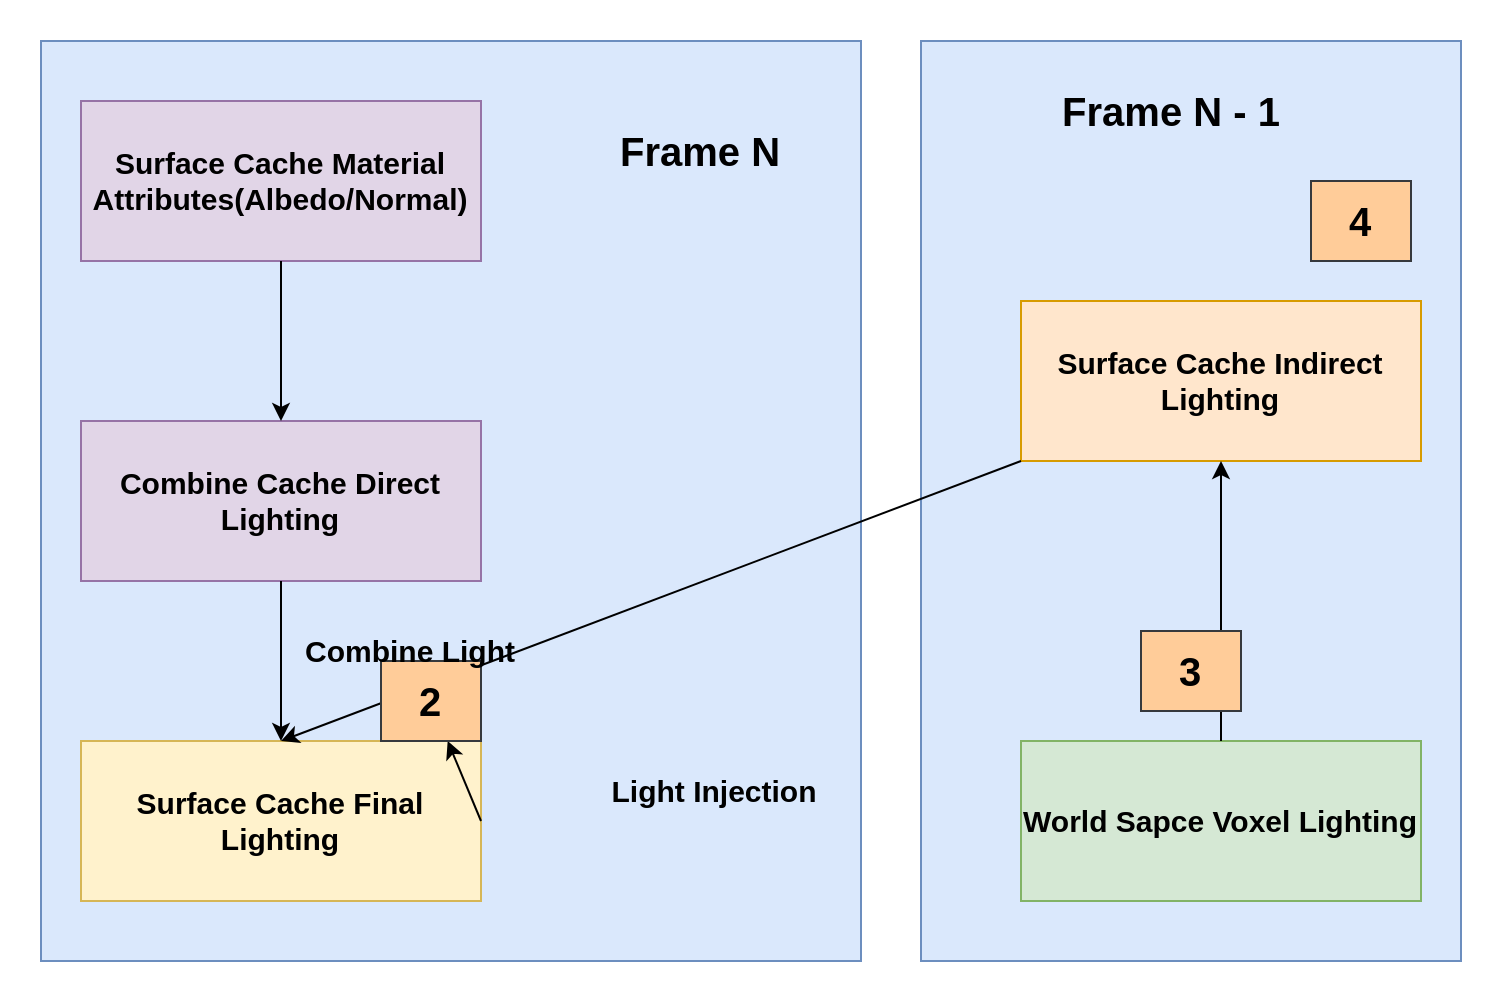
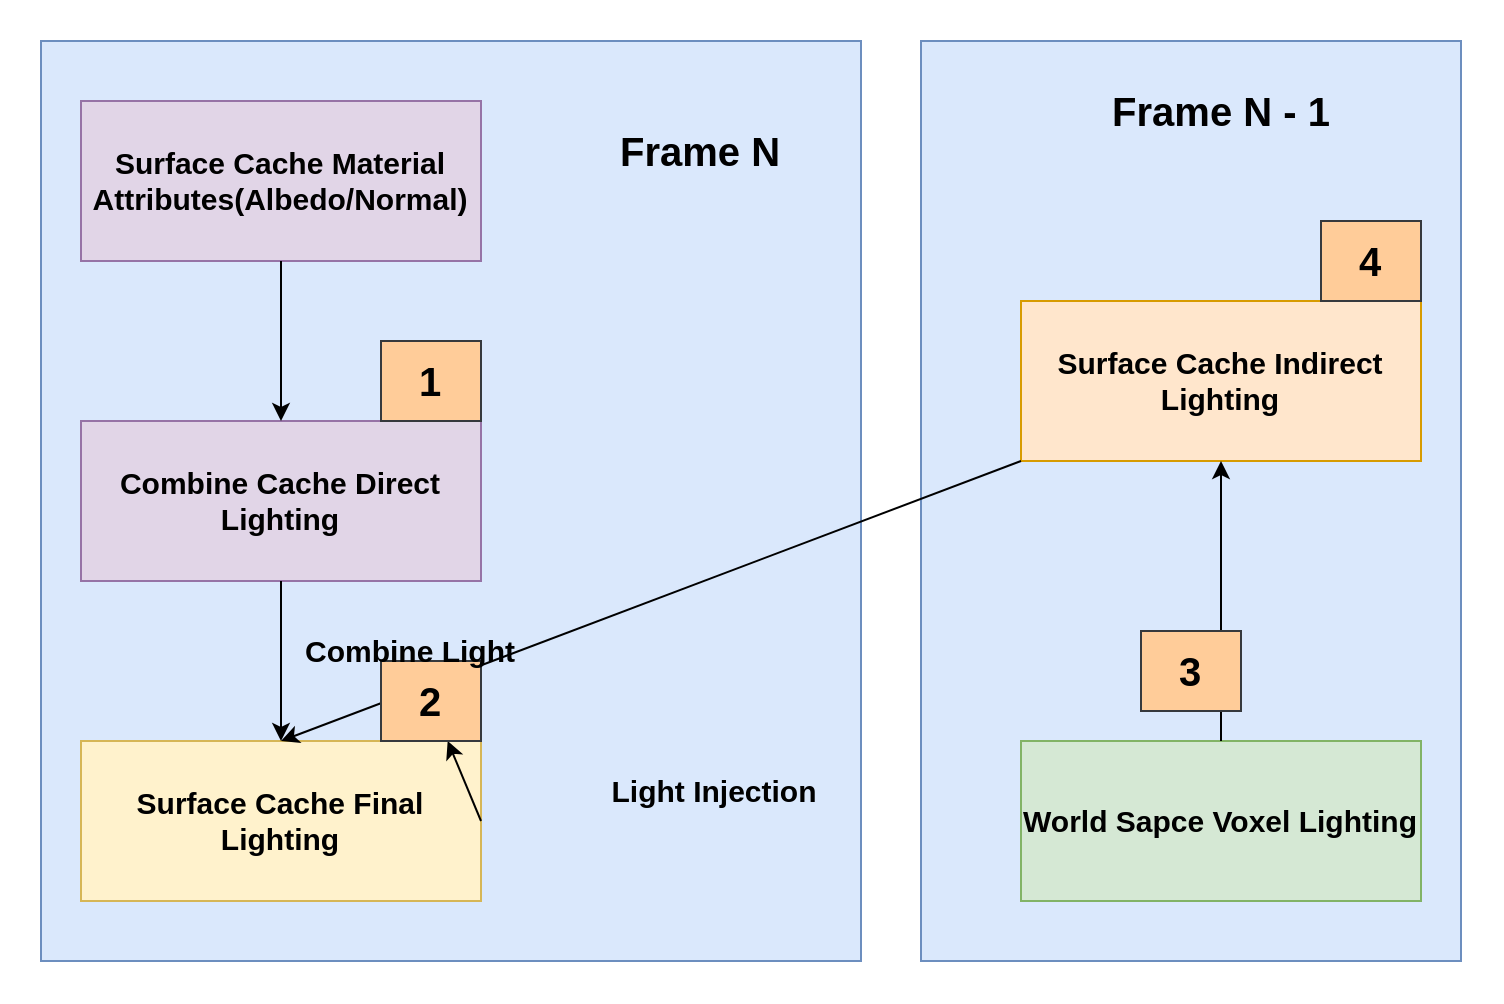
node "Frame N - 1": moved (1171, 111) -> (1221, 111)
node "4": moved (1361, 221) -> (1371, 261)
node "1": added
